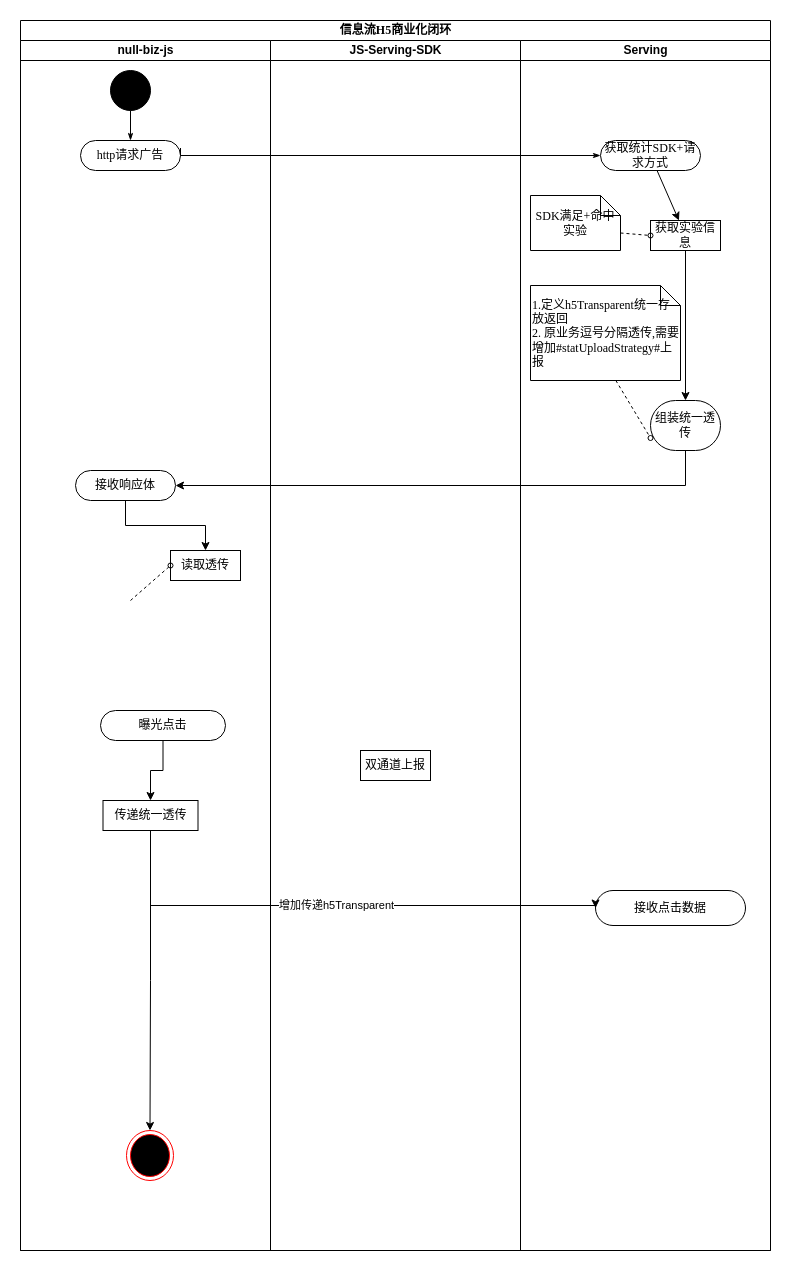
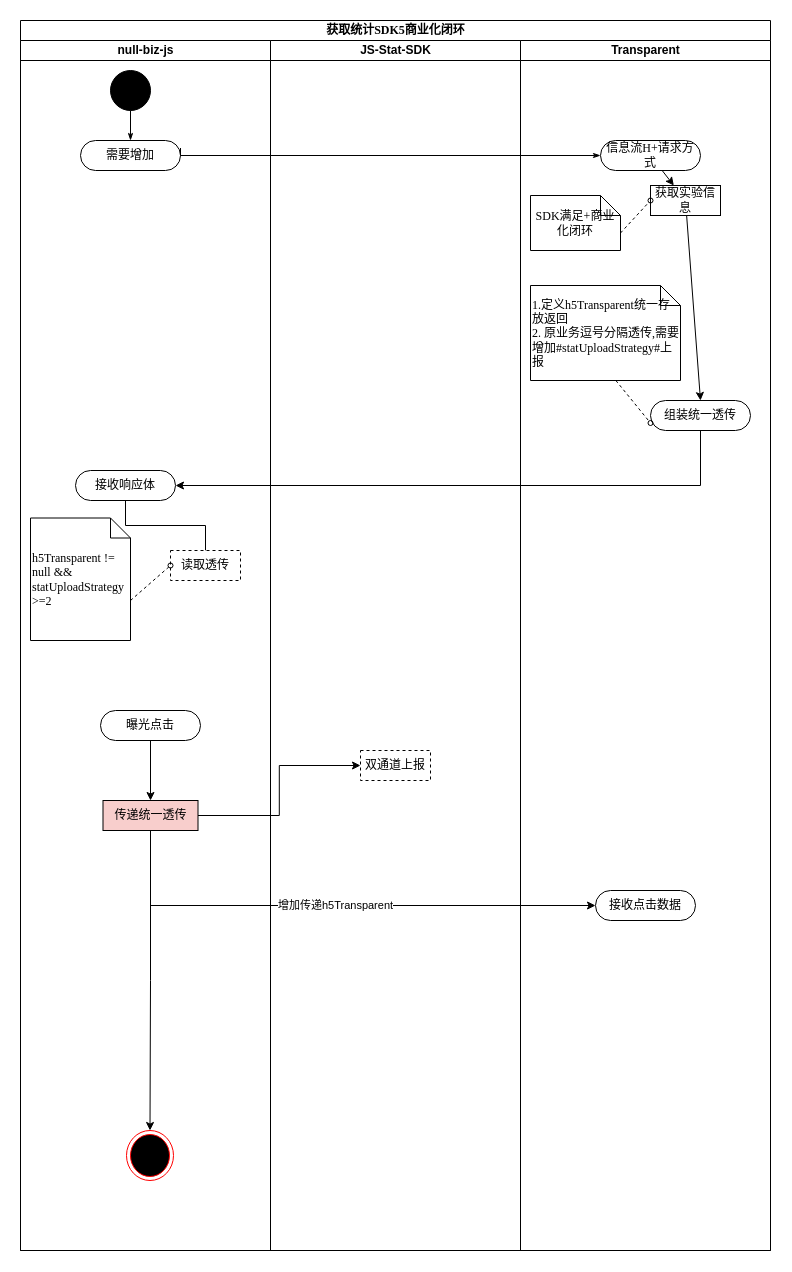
node "信息流H5商业化闭环": label "信息流H5商业化闭环" -> "获取统计SDK5商业化闭环"
node "JS-Serving-SDK": label "JS-Serving-SDK" -> "JS-Stat-SDK"
node "Serving": label "Serving" -> "Transparent"
node "http请求广告": label "http请求广告" -> "需要增加"
node "获取统计SDK+请求方式": label "获取统计SDK+请求方式" -> "信息流H+请求方式"
node "SDK满足+命中实验": label "SDK满足+命中实验" -> "SDK满足+商业化闭环"
node "获取实验信息": moved (686, 236) -> (686, 201)
node "组装统一透传": size 70x50 -> 100x30
edge "接收响应体" -> "读取透传": arrowhead classic -> none
node "读取透传": style solid -> dashed
node "h5Transparent != null && statUploadStrategy >=2": added
node "曝光点击": size 125x30 -> 100x30
node "双通道上报": style solid -> dashed
edge "传递统一透传" -> "双通道上报": added
node "传递统一透传": fillcolor #ffffff -> #f8cecc
node "接收点击数据": size 150x35 -> 100x30
